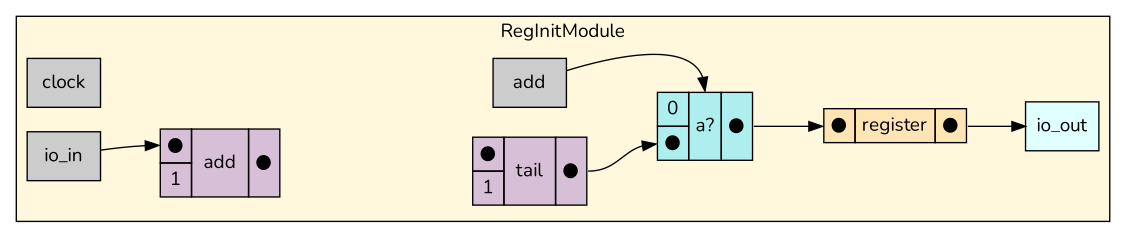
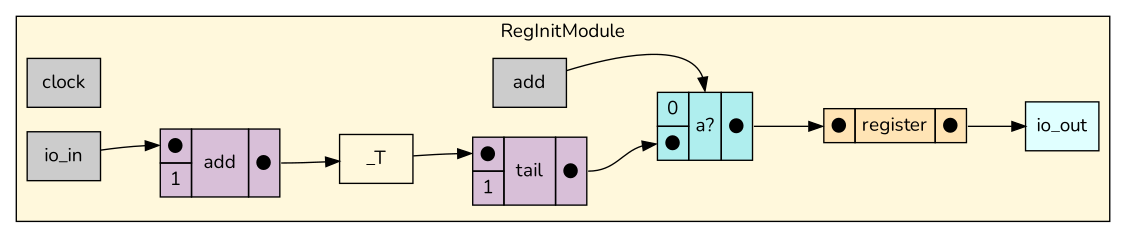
node "_T": added
